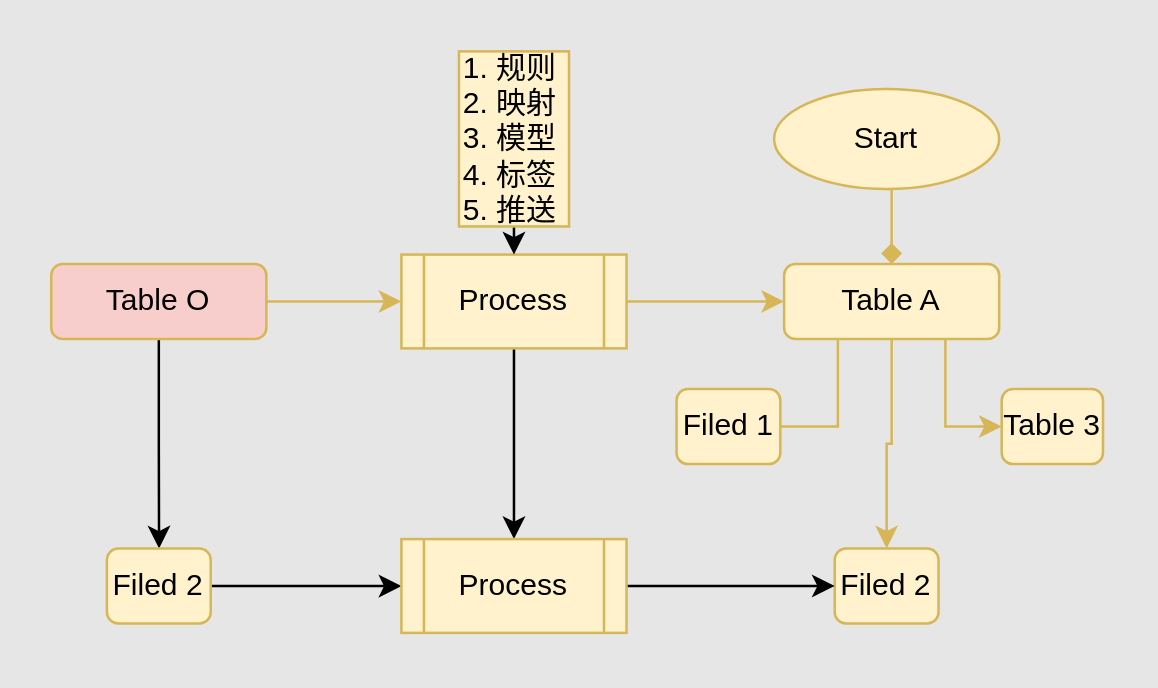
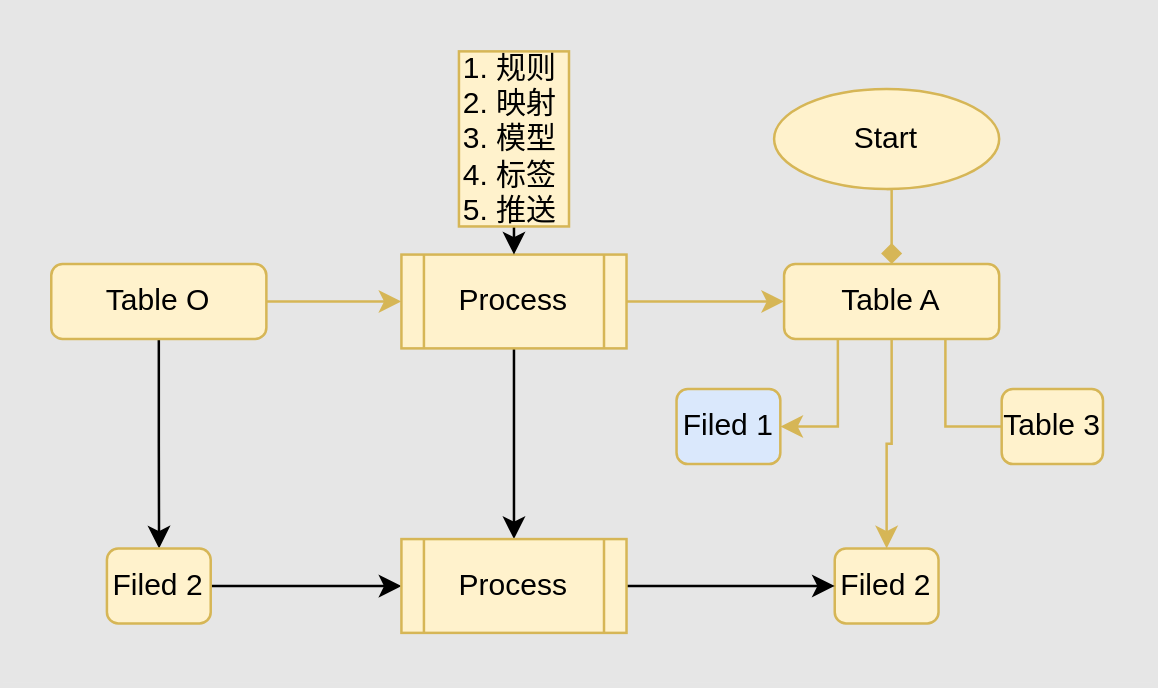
node "Table O": fillcolor #f8cecc -> #fff2cc
node "Filed 1": fillcolor #fff2cc -> #dae8fc
edge "Table A" -- "Filed 1": arrowhead none -> classic
edge "Table A" -> "Table 3": arrowhead classic -> none
